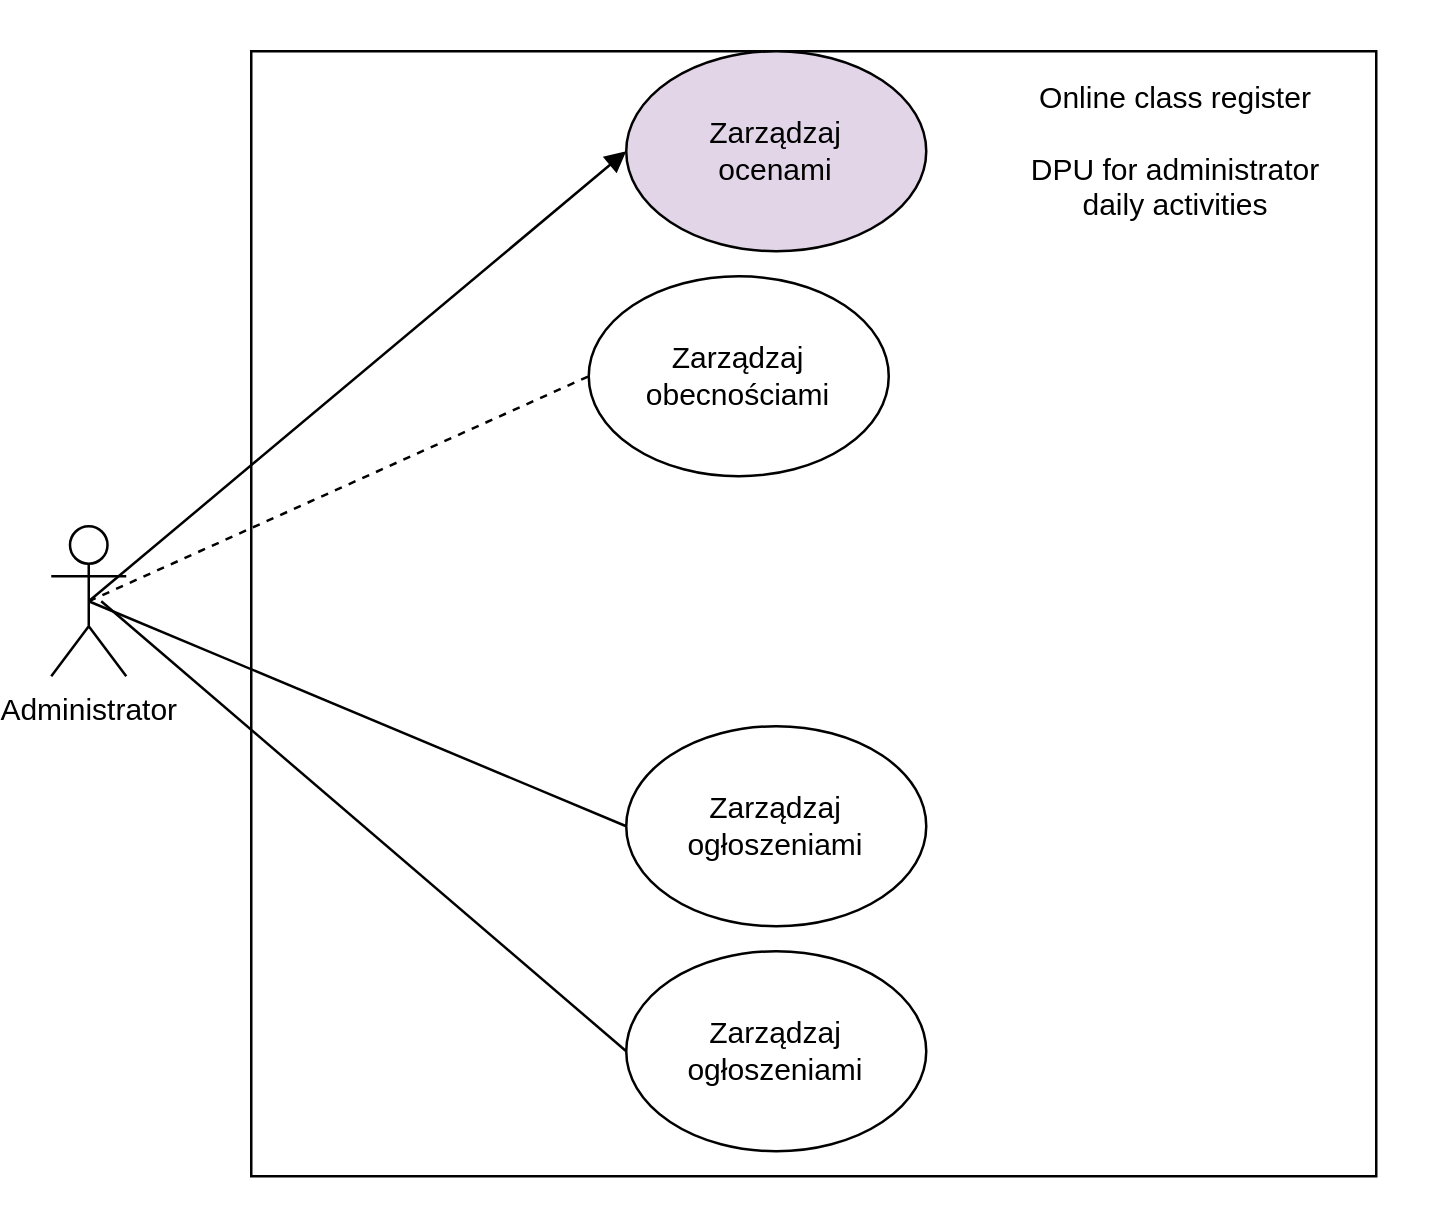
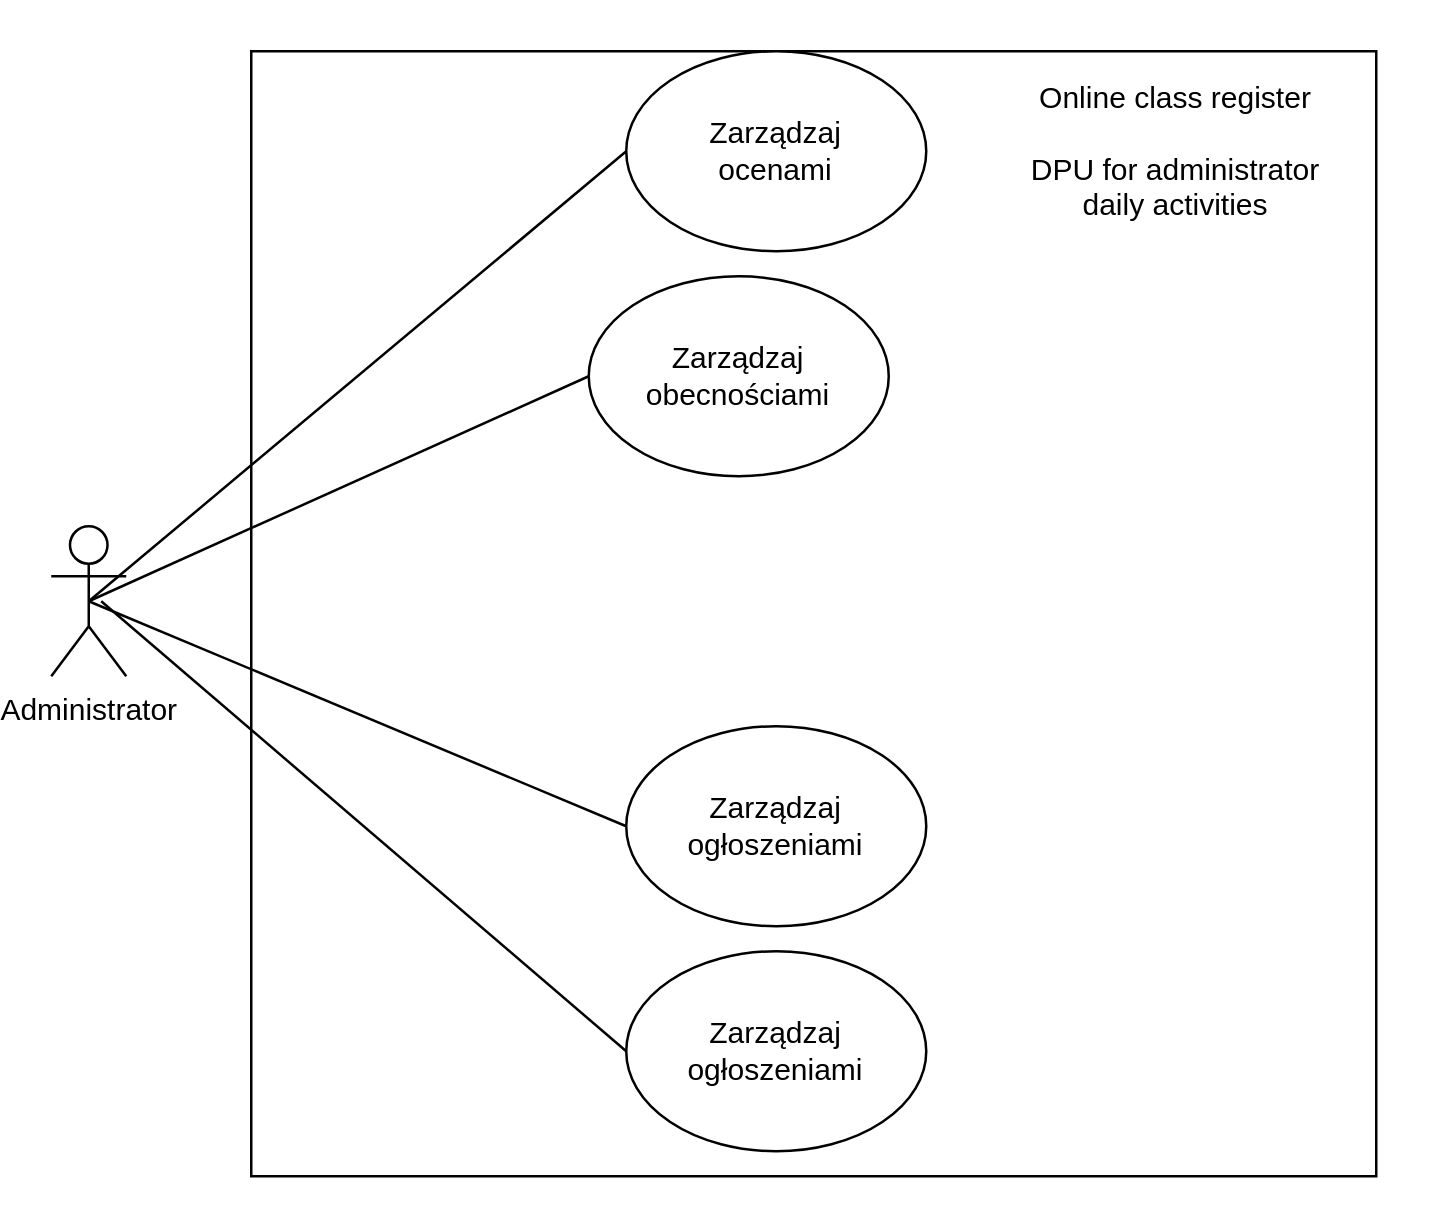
node "Zarządzaj ocenami": fillcolor #e1d5e7 -> #ffffff
edge "Administrator" -> "Zarządzaj ocenami": arrowhead block -> none
edge "Zarządzaj obecnościami" -- "Administrator": style dashed -> solid
